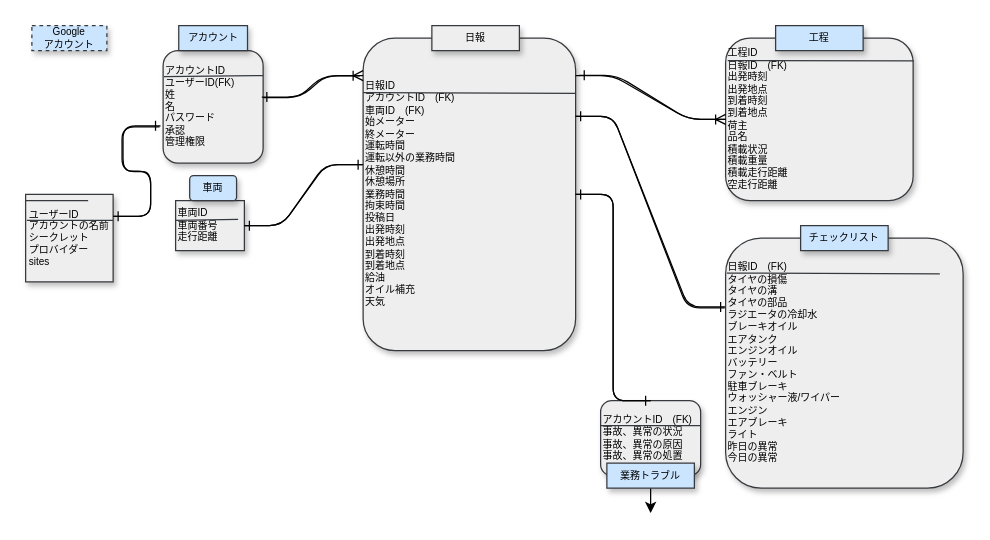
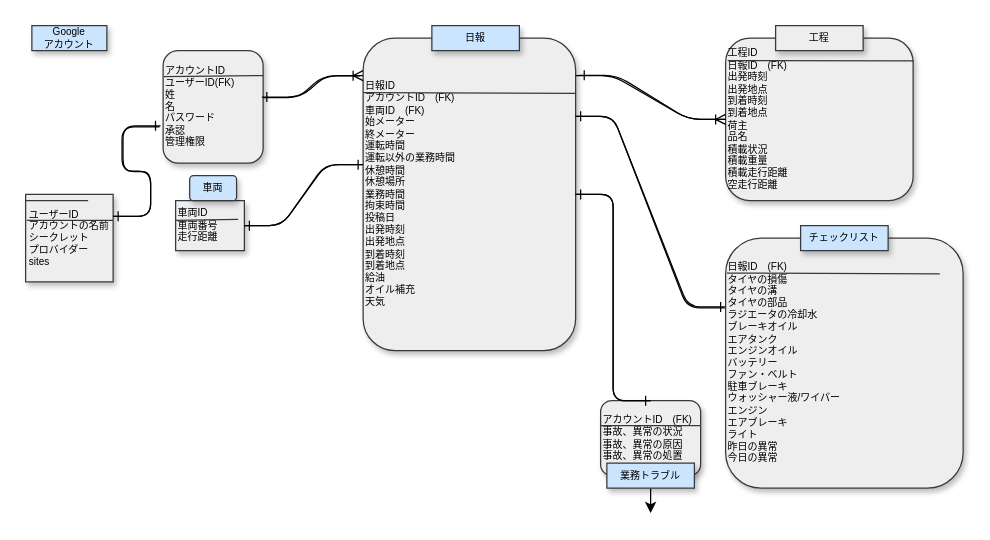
node "Google アカウント": style dashed -> solid
node "アカウント": removed
node "日報": fillcolor #eeeeee -> #cce5ff
node "工程": fillcolor #cce5ff -> #eeeeee
